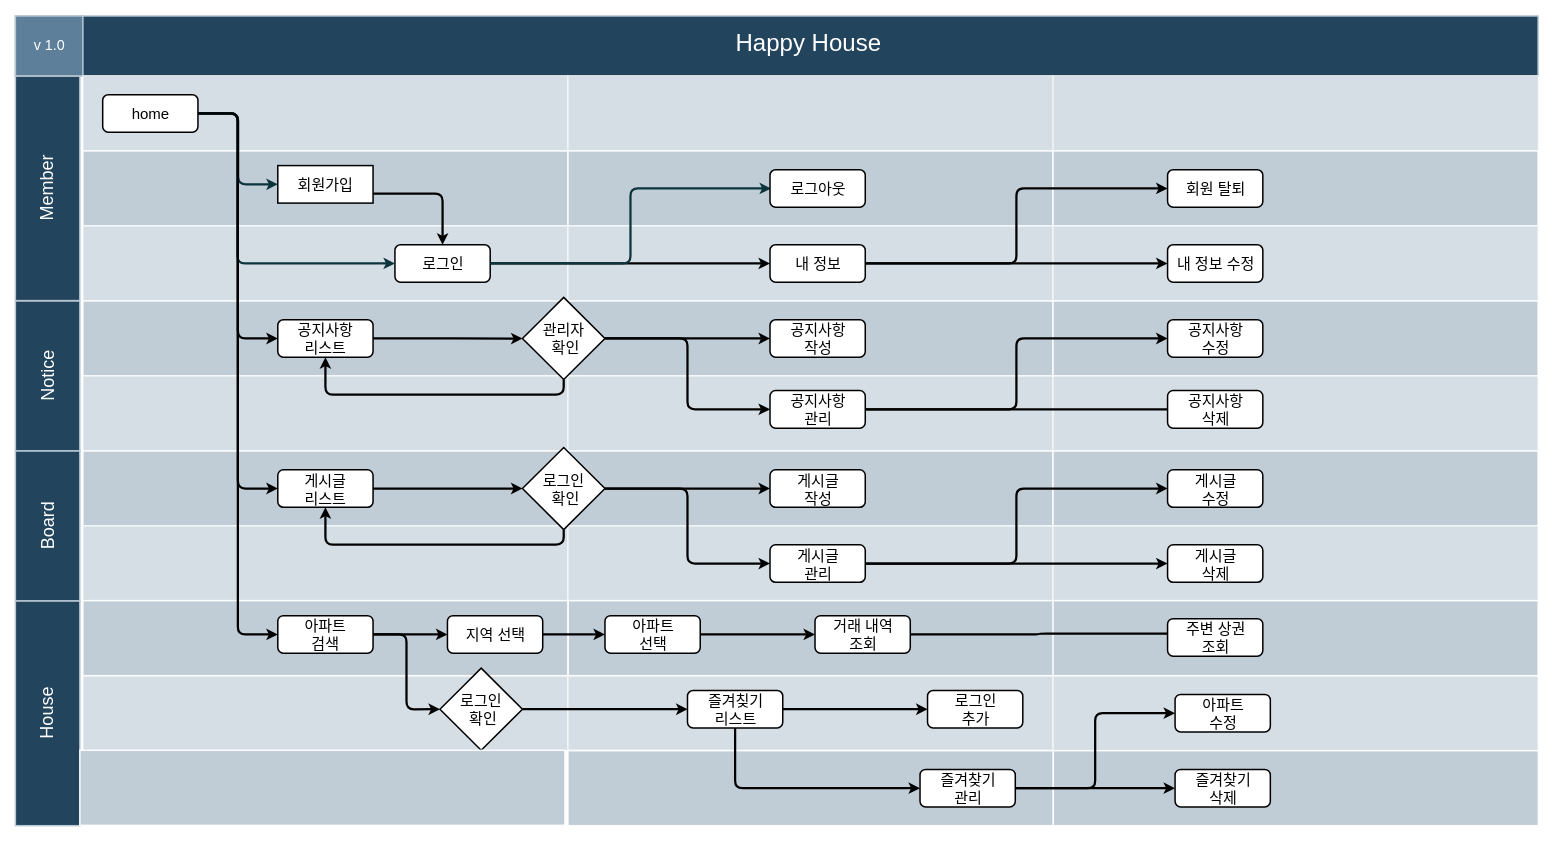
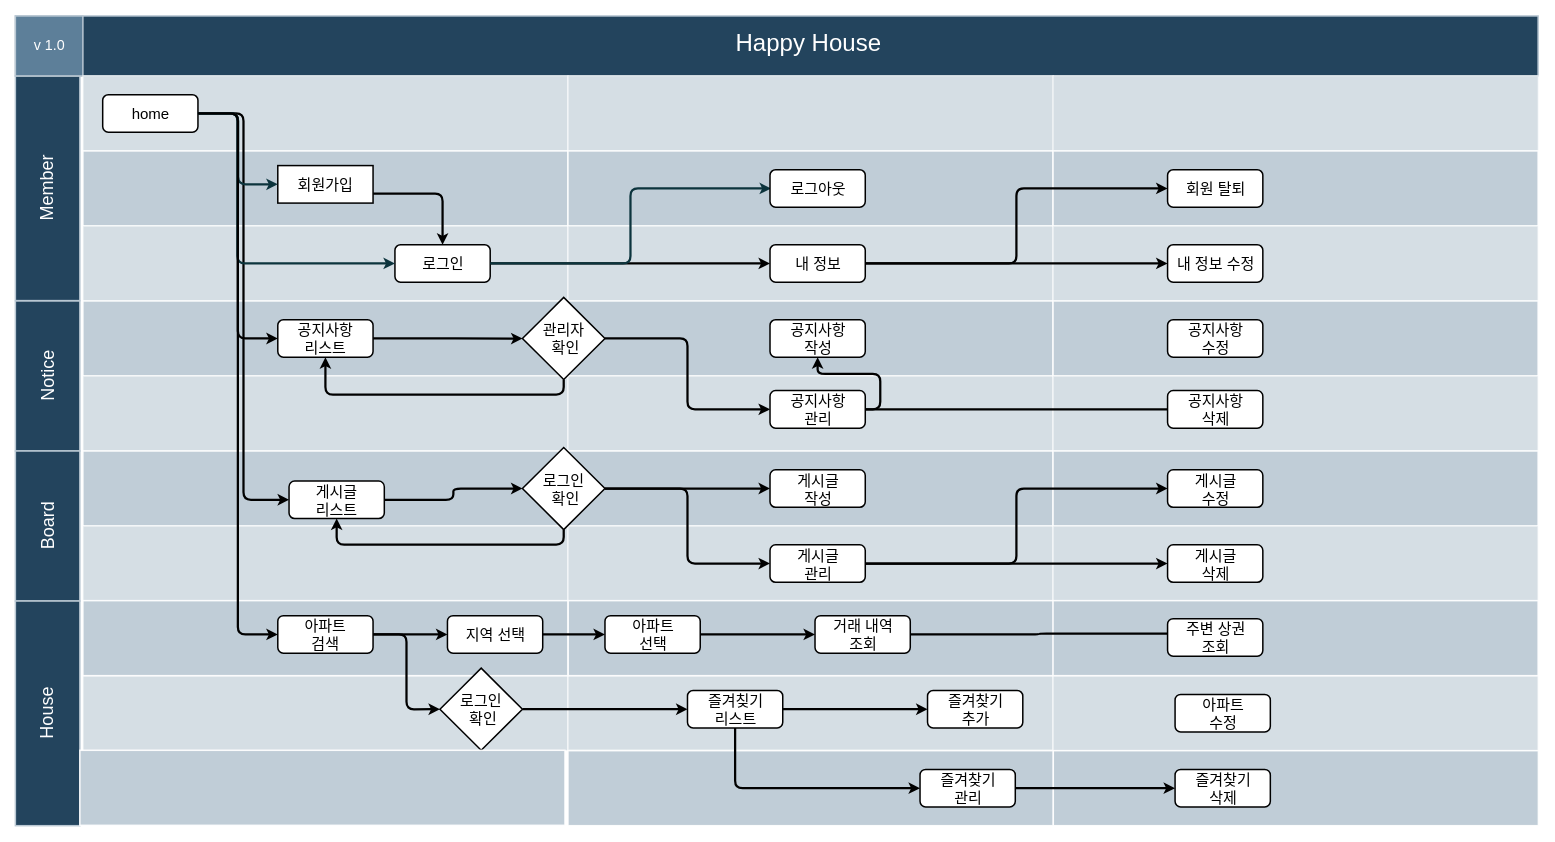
edge "관리자 확인" -> "공지사항 작성": removed
edge "공지사항 관리" -> "공지사항 수정": now "공지사항 관리" -> "공지사항 작성"
node "게시글 리스트": moved (325, 488) -> (337, 500)
node "로그인 추가": label "로그인 추가" -> "즐겨찾기 추가"
edge "즐겨찾기 관리" -> "아파트 수정": removed
